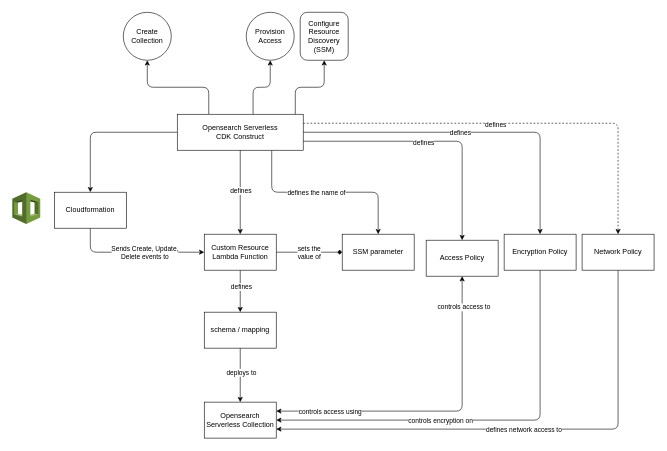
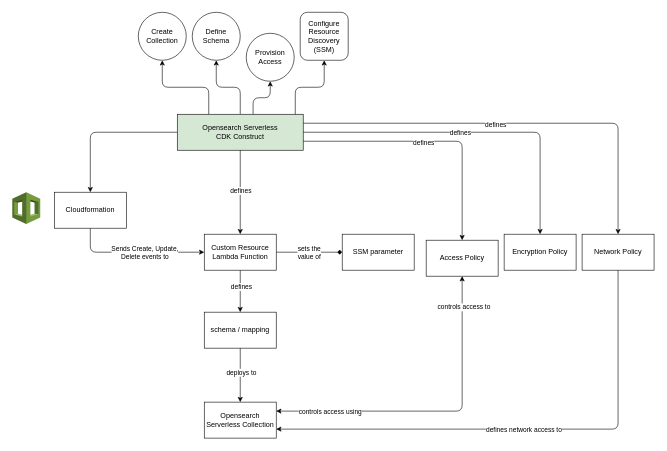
node "Create Collection": moved (147, 36) -> (162, 36)
node "Define Schema": added
node "Provision Access": moved (270, 36) -> (270, 57)
edge "Opensearch Serverless CDK Construct" -> "Define Schema": added
edge "Opensearch Serverless CDK Construct" -> "Network Policy": style dashed -> solid
node "Opensearch Serverless CDK Construct": fillcolor #ffffff -> #d5e8d4
edge "Opensearch Serverless CDK Construct" -> "SSM parameter": removed, label "defines the name of"
edge "Encryption Policy" -> "Opensearch Serverless Collection": removed, label "controls encryption on"
